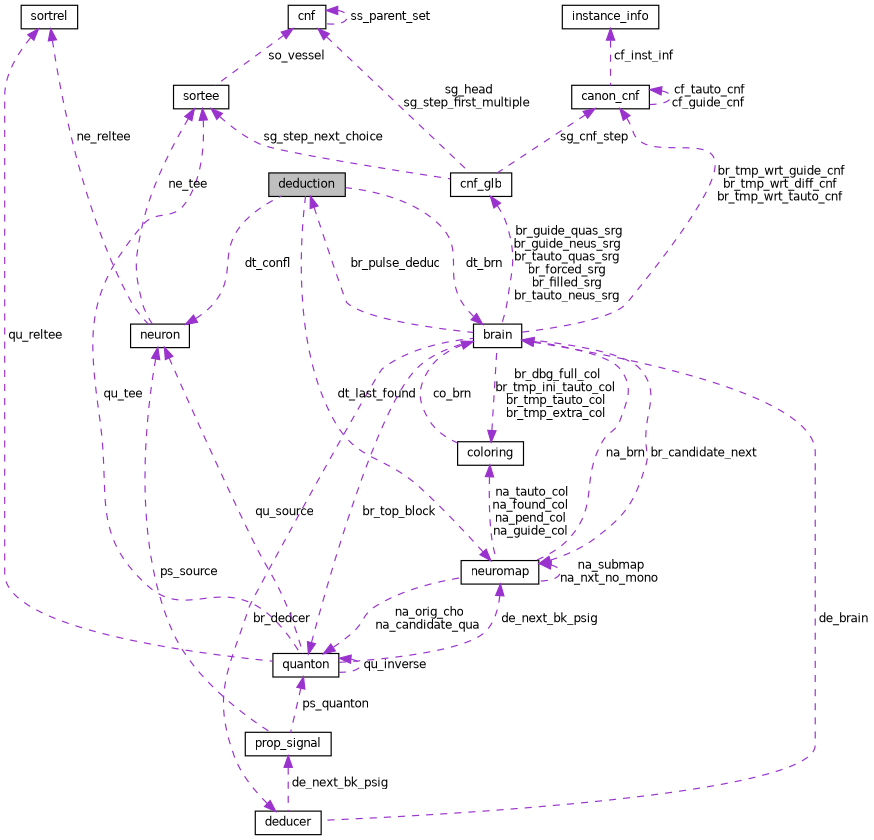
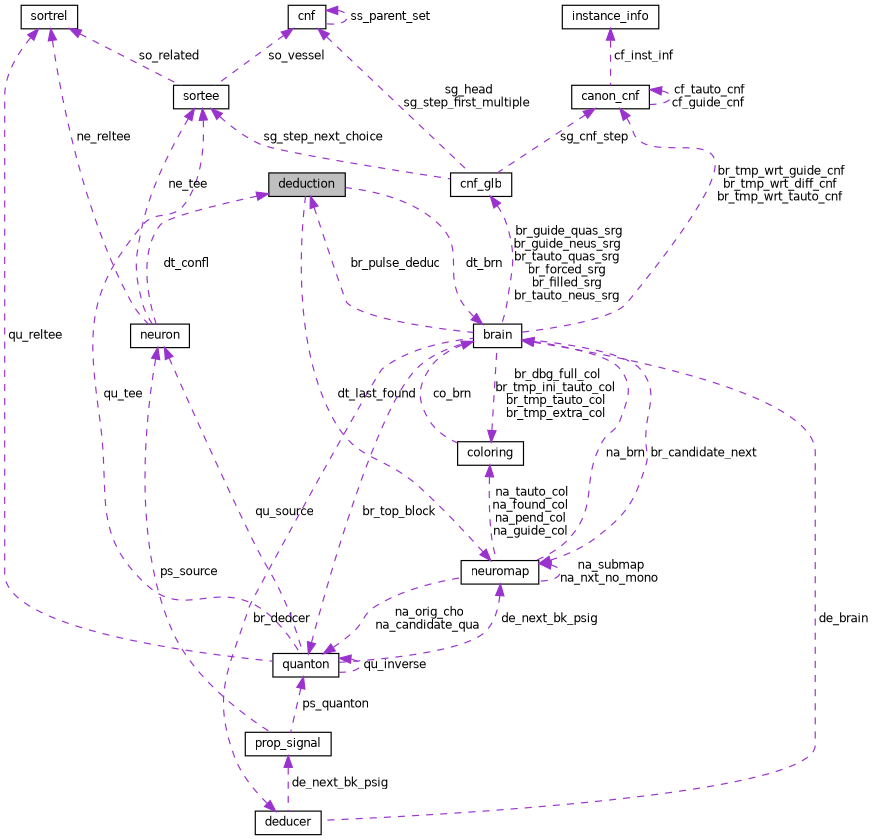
edge "sortee" -> "sortrel": added, label "so_related"
edge "deduction" -> "neuron": reversed
